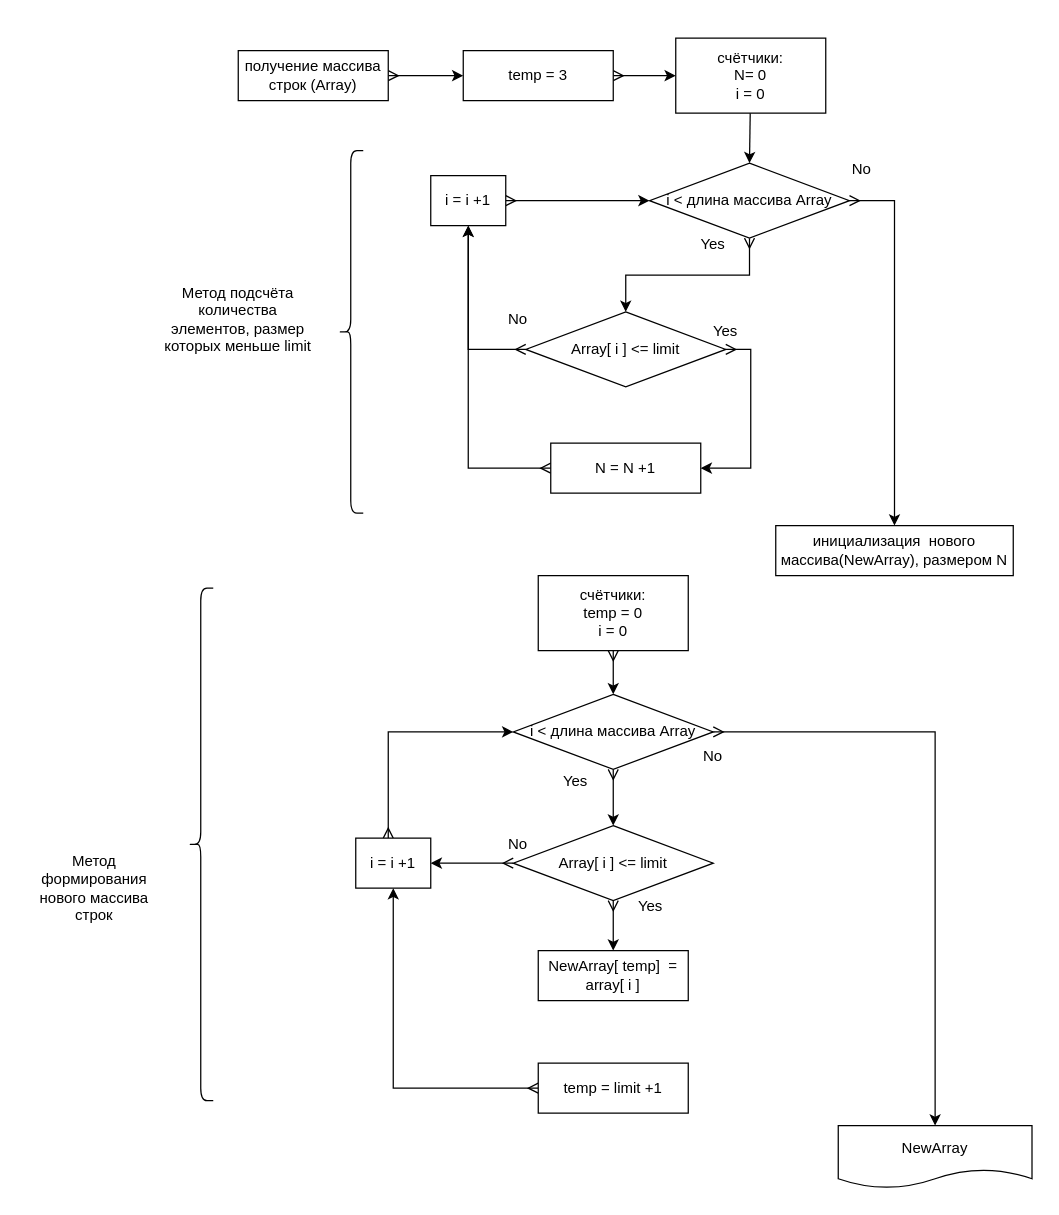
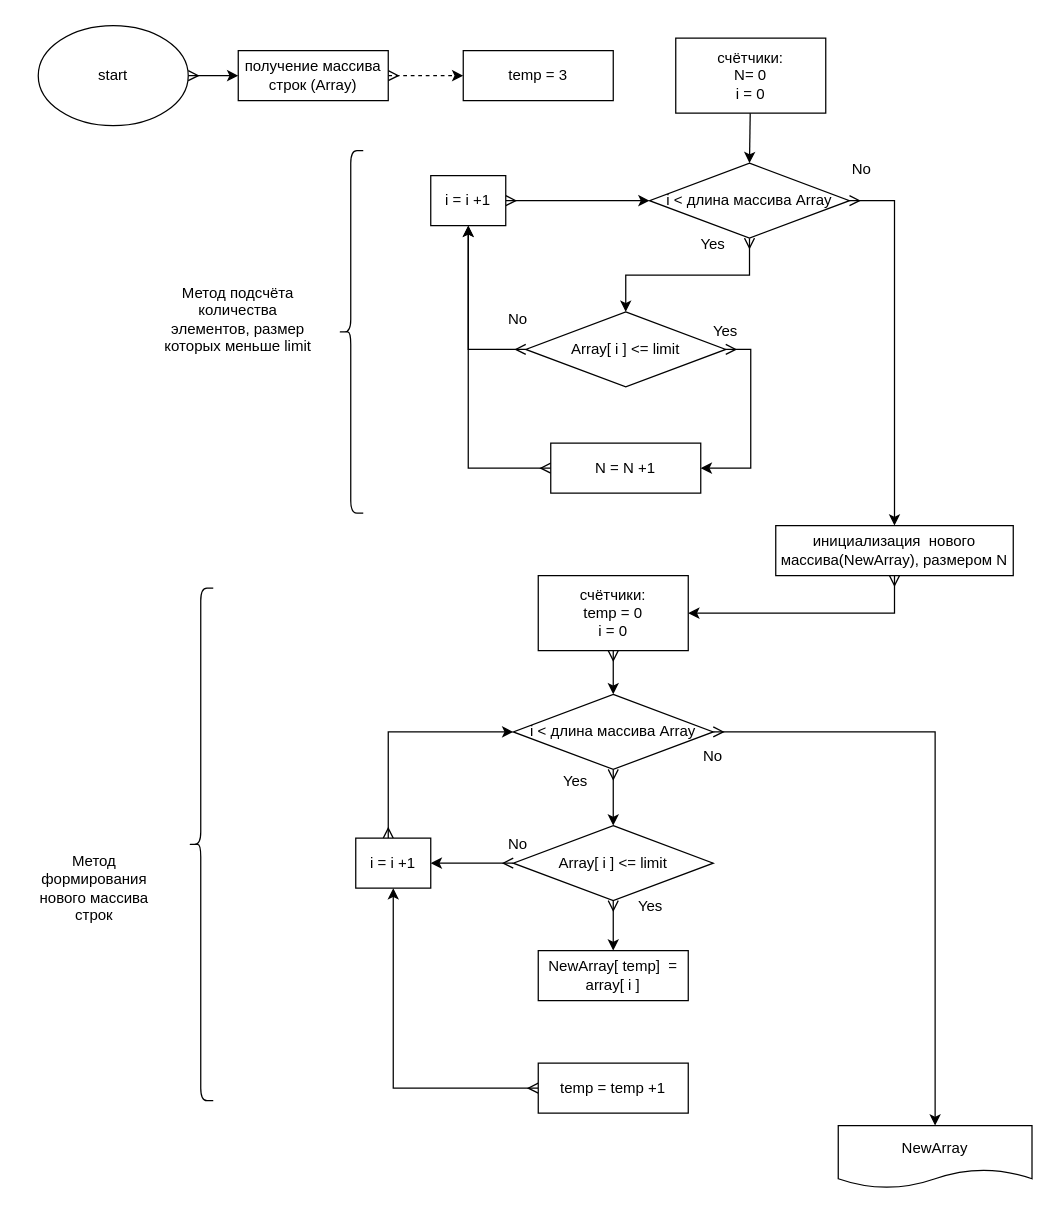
node "start": added
edge "start" -- "получение массива строк (Array)": added
edge "получение массива строк (Array)" -- "temp = 3": style solid -> dashed
edge "temp = 3" -- "счётчики: N= 0 i = 0": removed
edge "инициализация нового массива(NewArray), размером N" -- "счётчики: temp = 0 i = 0": added
node "temp = limit +1": label "temp = limit +1" -> "temp = temp +1"
